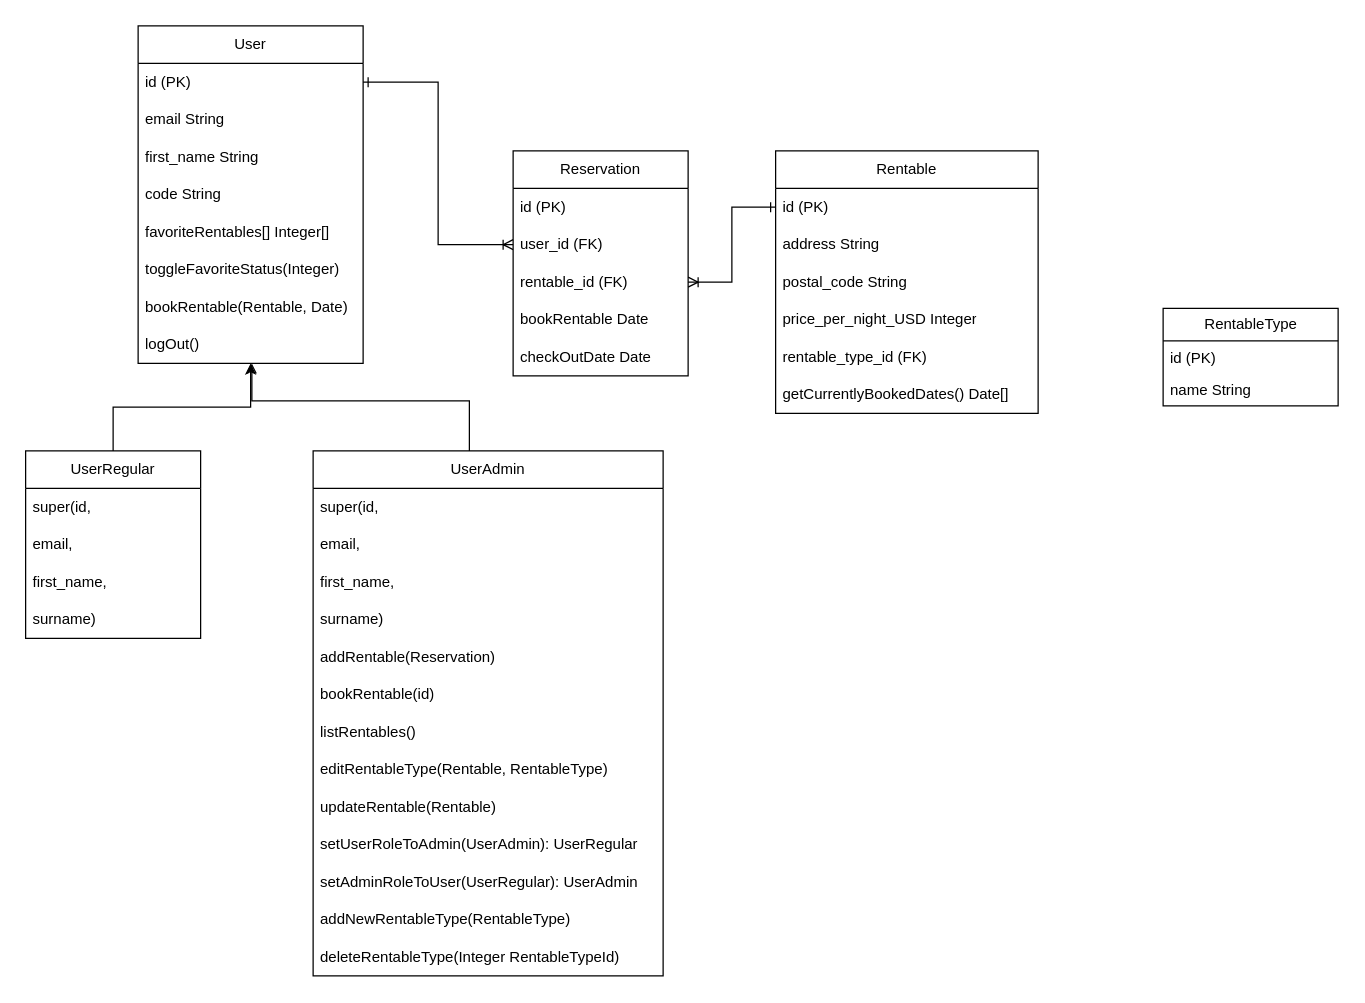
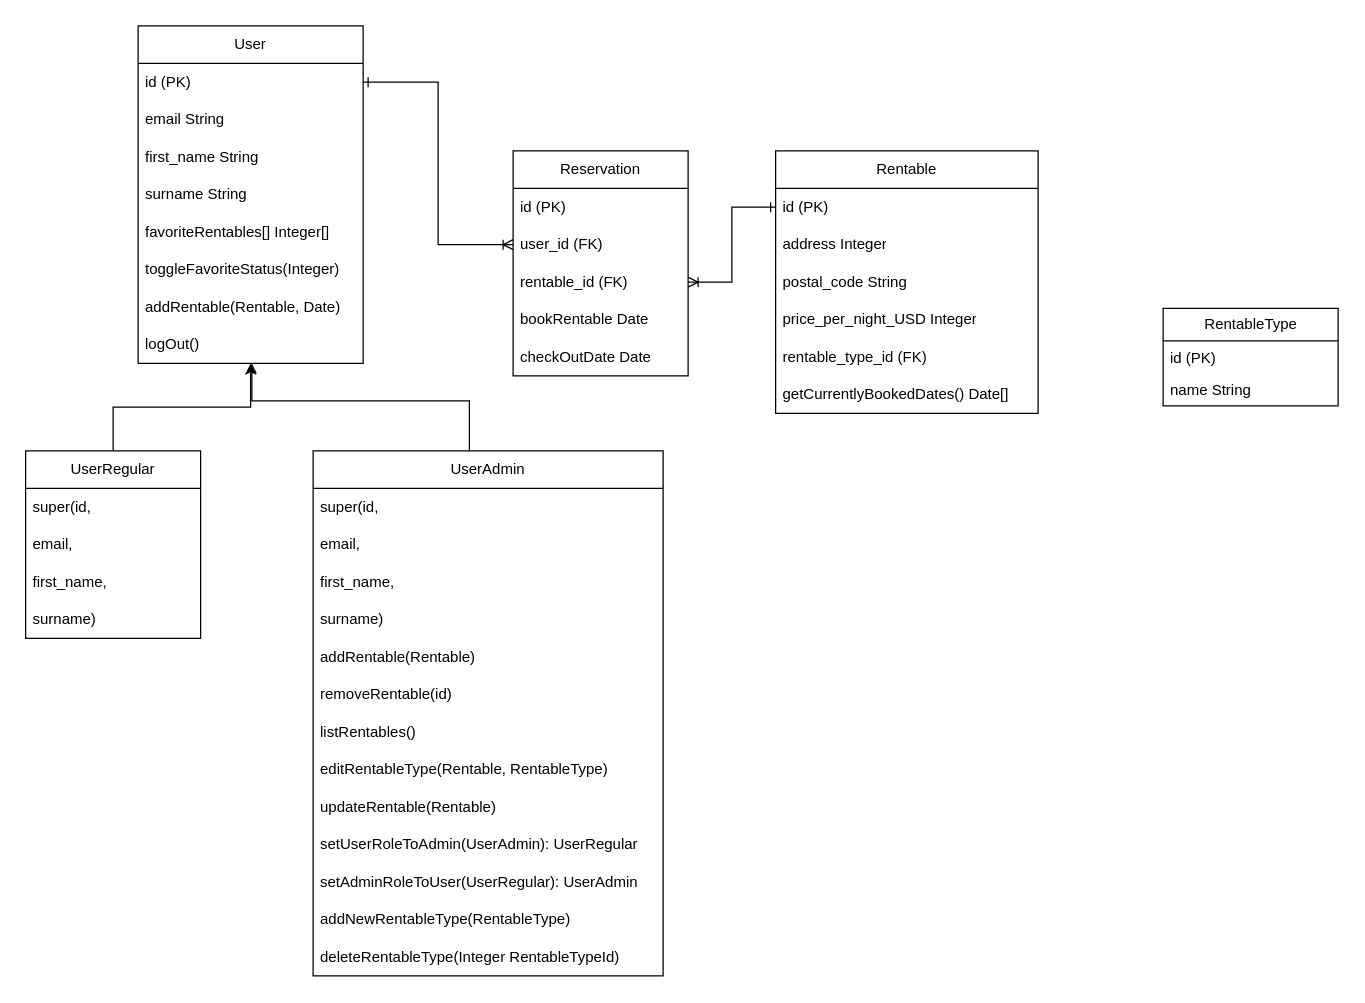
node "code String": label "code String" -> "surname String"
node "address String": label "address String" -> "address Integer"
node "bookRentable(Rentable, Date)": label "bookRentable(Rentable, Date)" -> "addRentable(Rentable, Date)"
node "addRentable(Reservation)": label "addRentable(Reservation)" -> "addRentable(Rentable)"
node "bookRentable(id)": label "bookRentable(id)" -> "removeRentable(id)"
